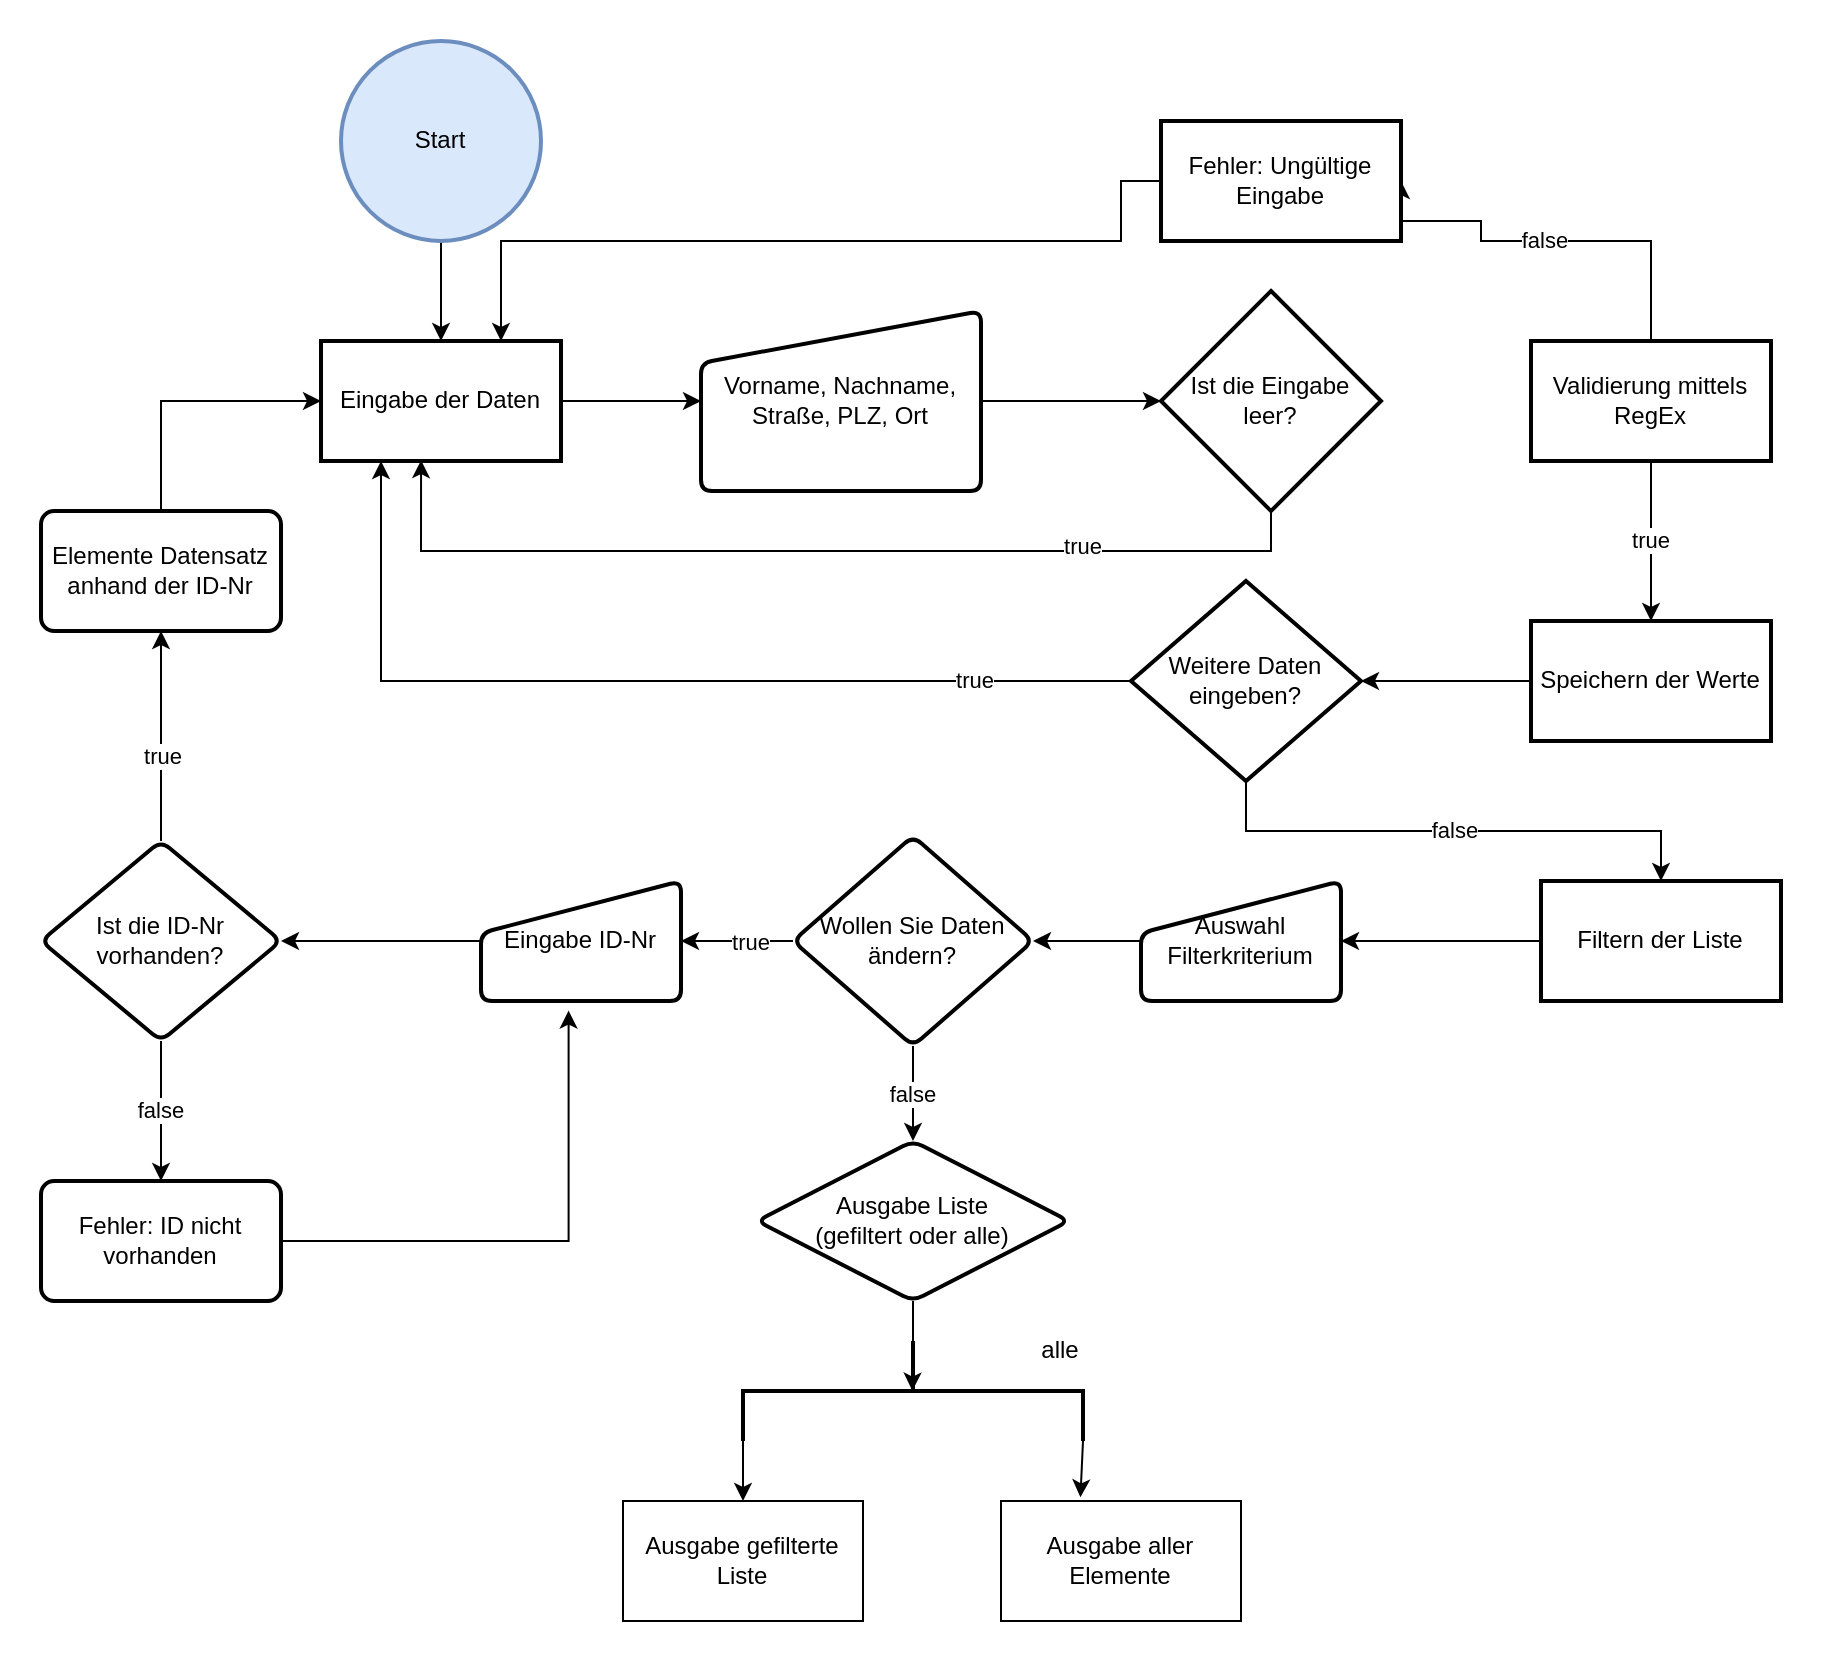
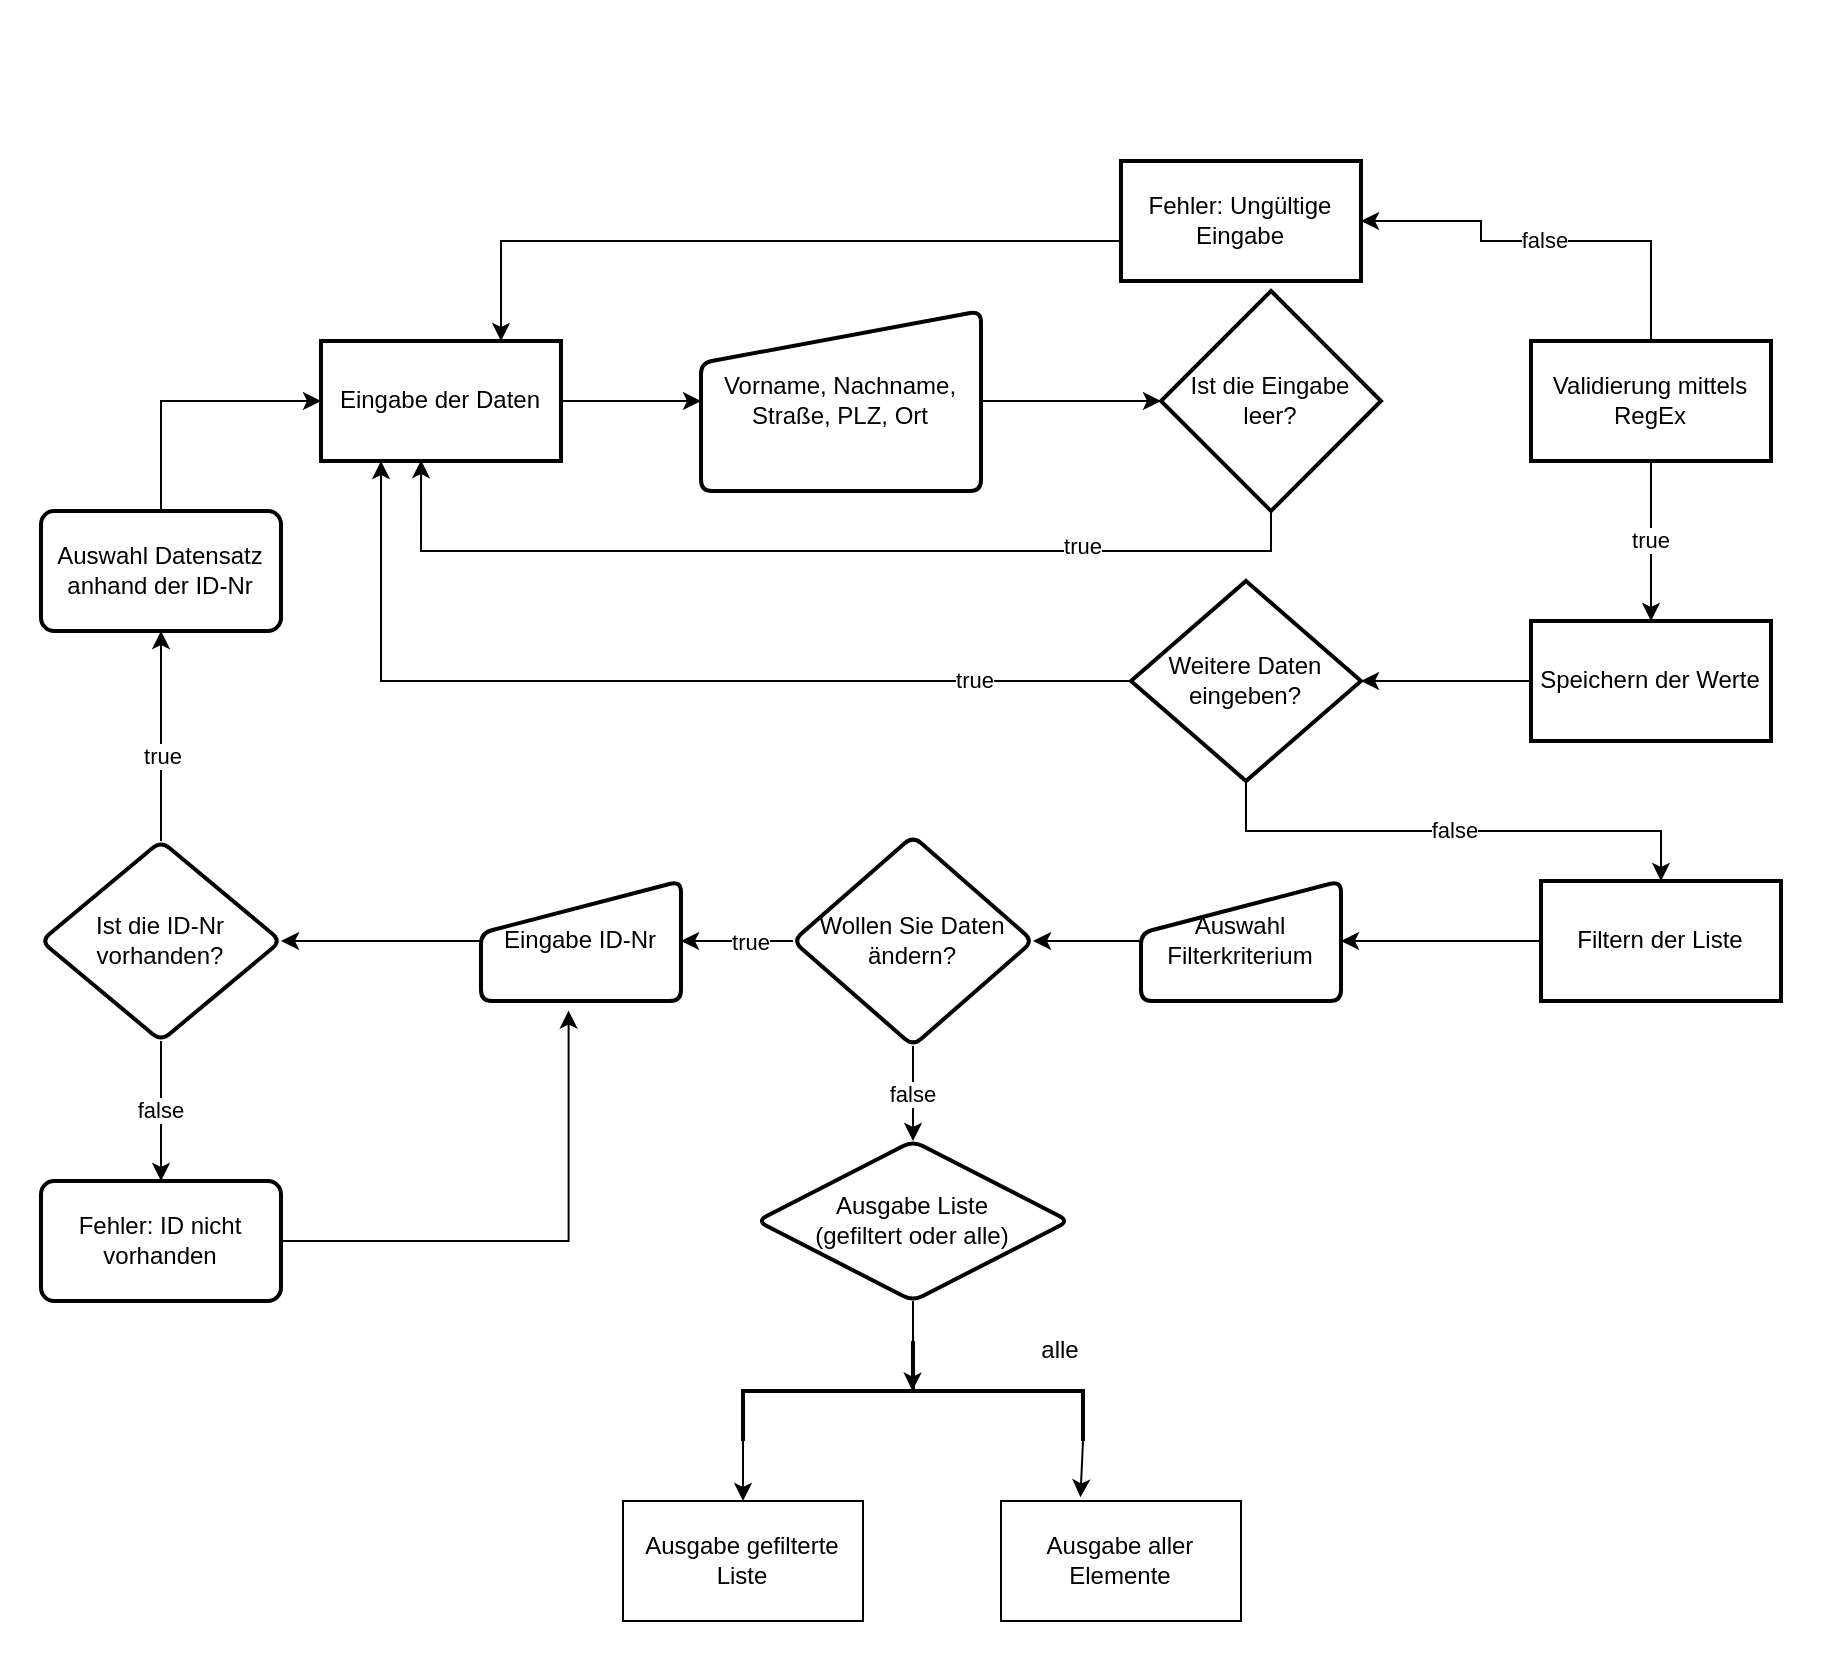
node "Start": removed
node "Fehler: Ungültige Eingabe": moved (1281, 181) -> (1241, 221)
edge "Start" -> "Eingabe der Daten": removed
node "Elemente Datensatz anhand der ID-Nr": label "Elemente Datensatz anhand der ID-Nr" -> "Auswahl Datensatz anhand der ID-Nr"
